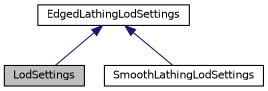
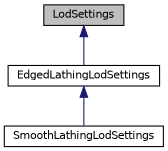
edge "LodSettings" -> "EdgedLathingLodSettings": reversed
